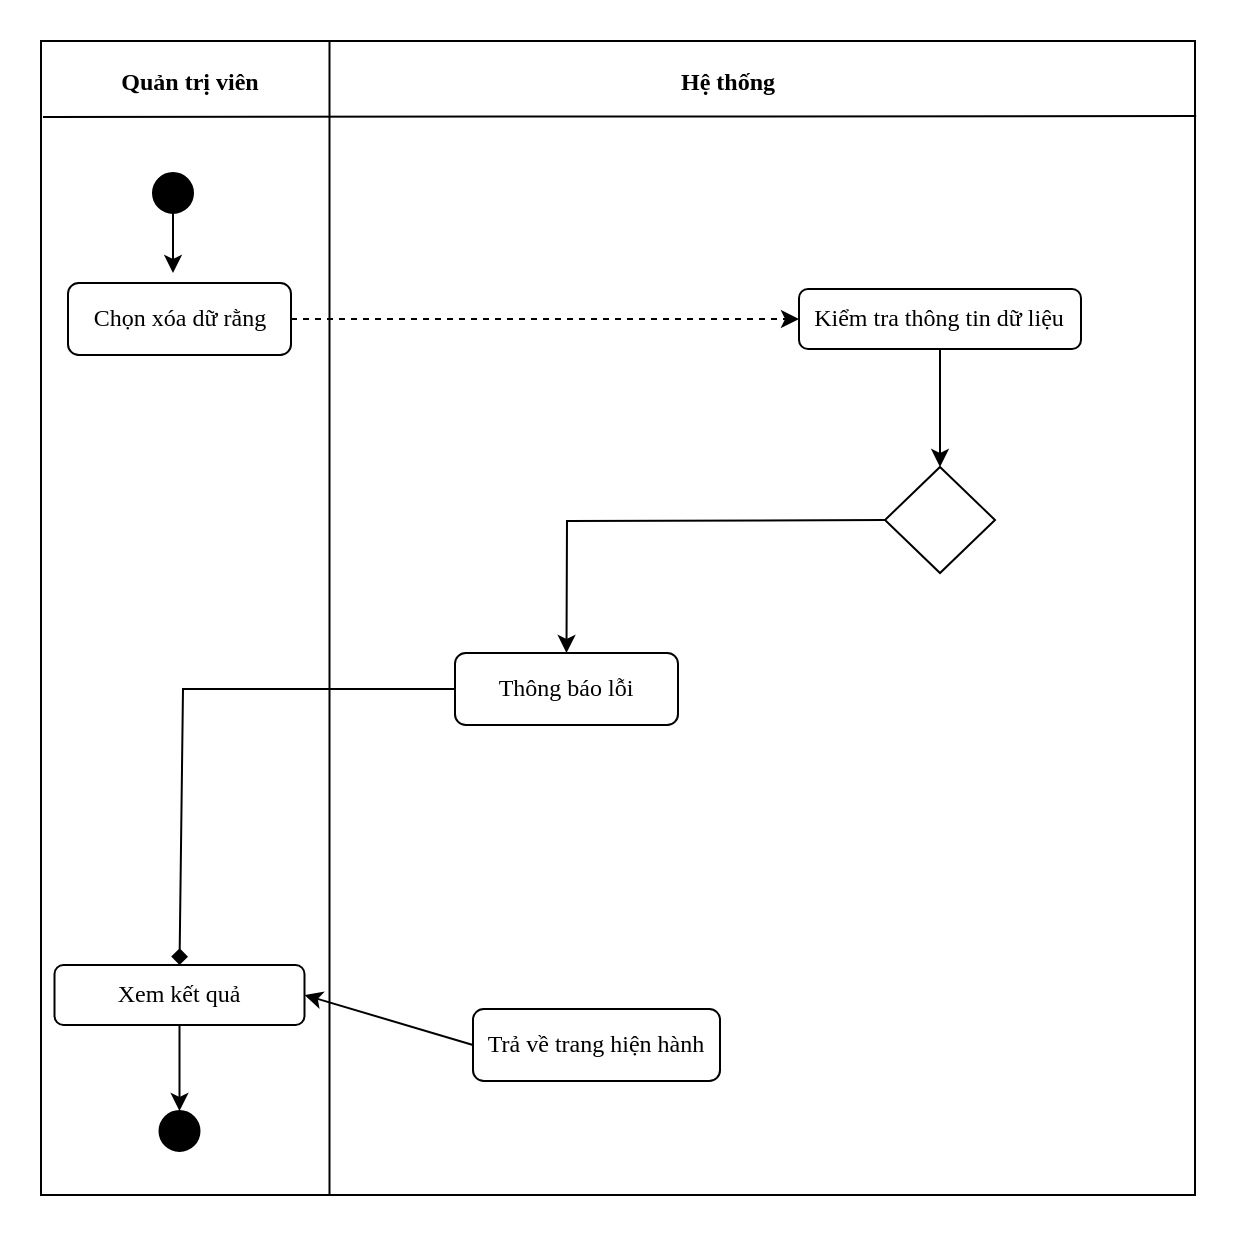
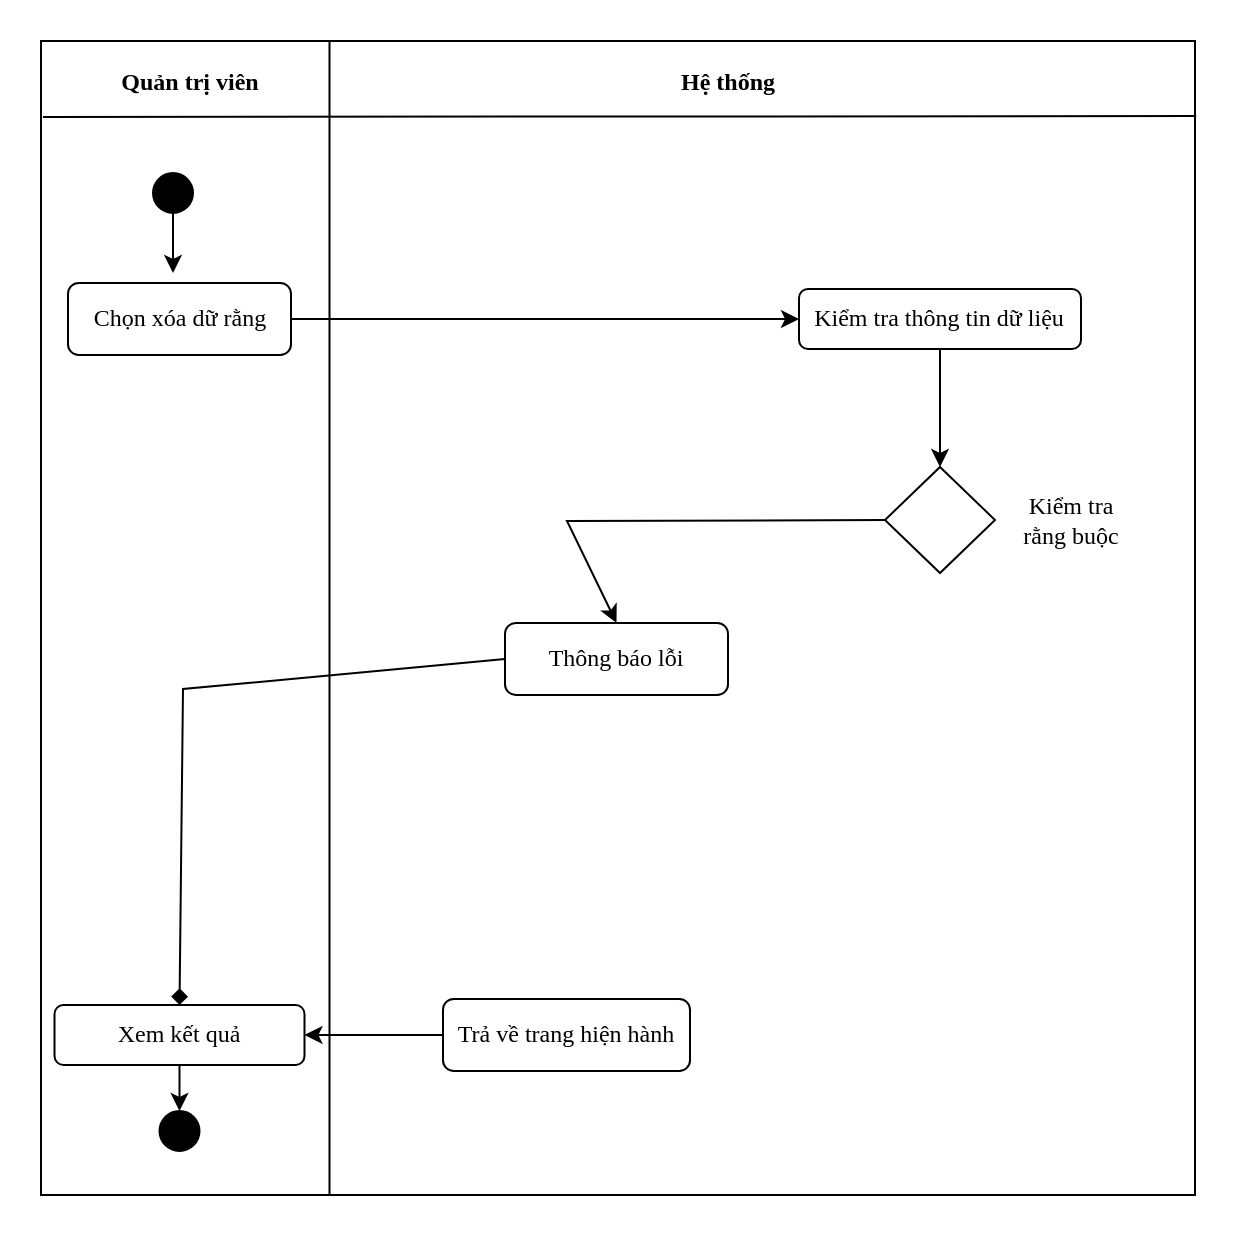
edge "Chọn xóa dữ rằng" -> "Kiểm tra thông tin dữ liệu": style dashed -> solid
node "Kiểm tra rằng buộc": added
node "Thông báo lỗi": moved (567, 689) -> (617, 659)
node "Xem kết quả": moved (180, 995) -> (180, 1035)
node "Trả về trang hiện hành": moved (597, 1045) -> (567, 1035)
